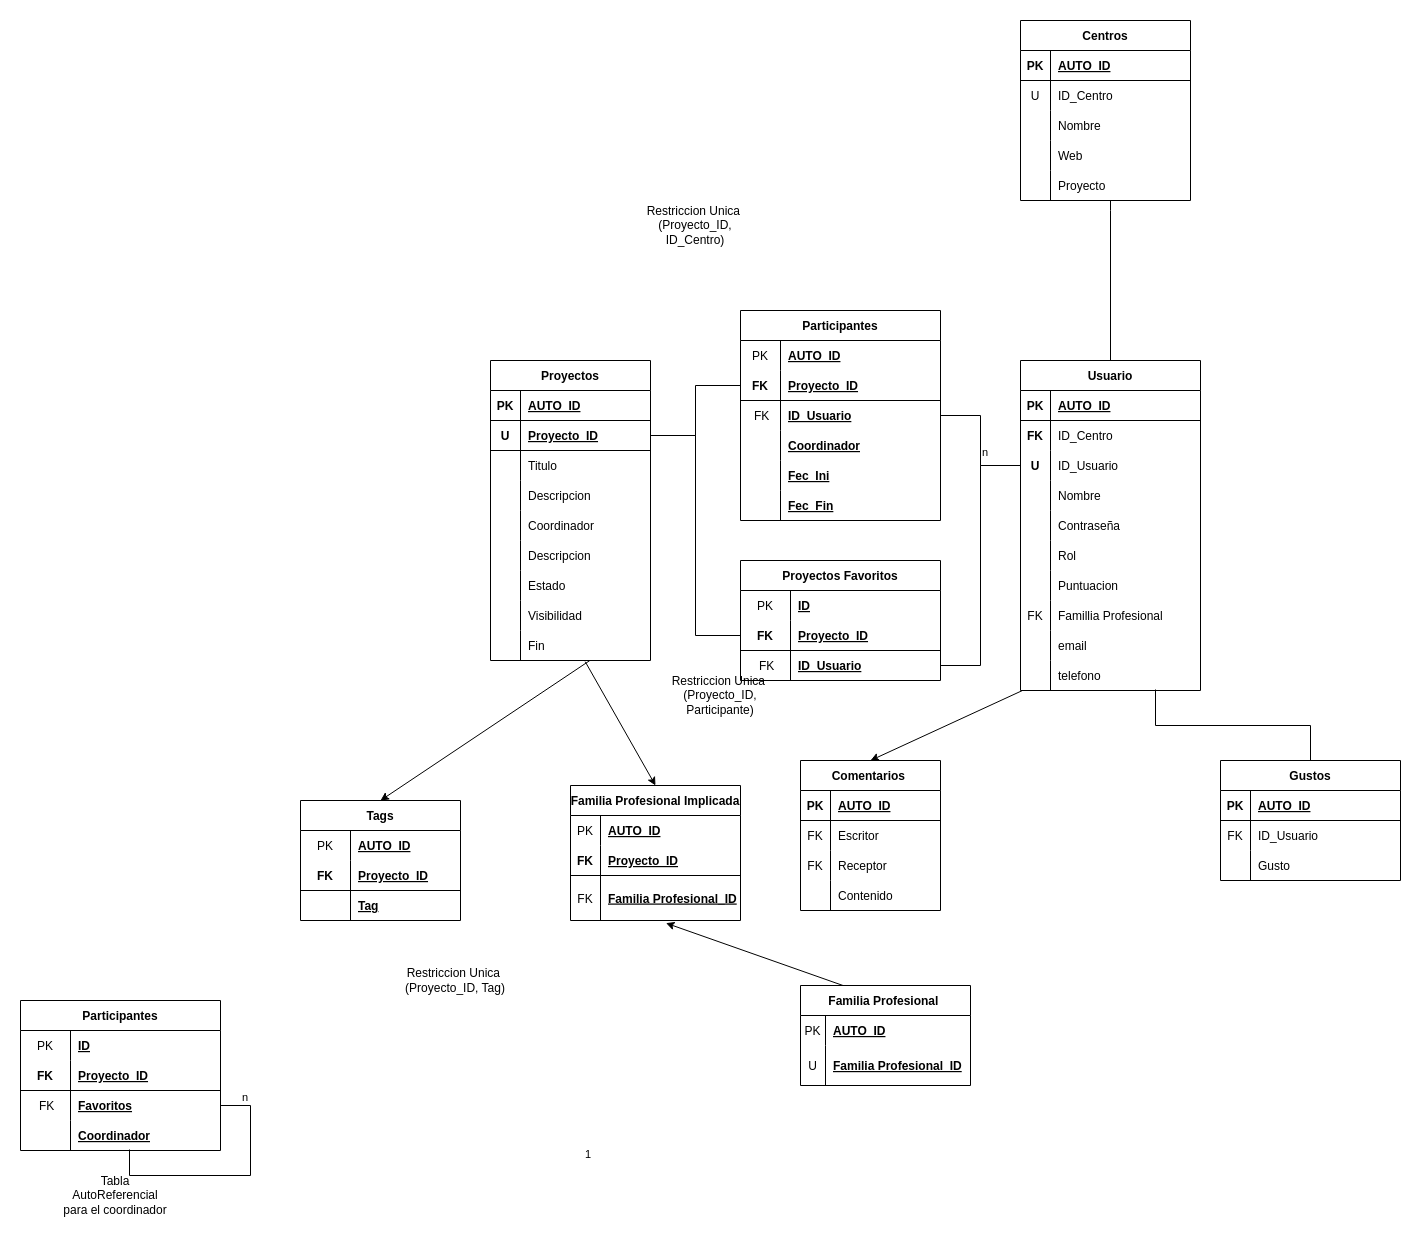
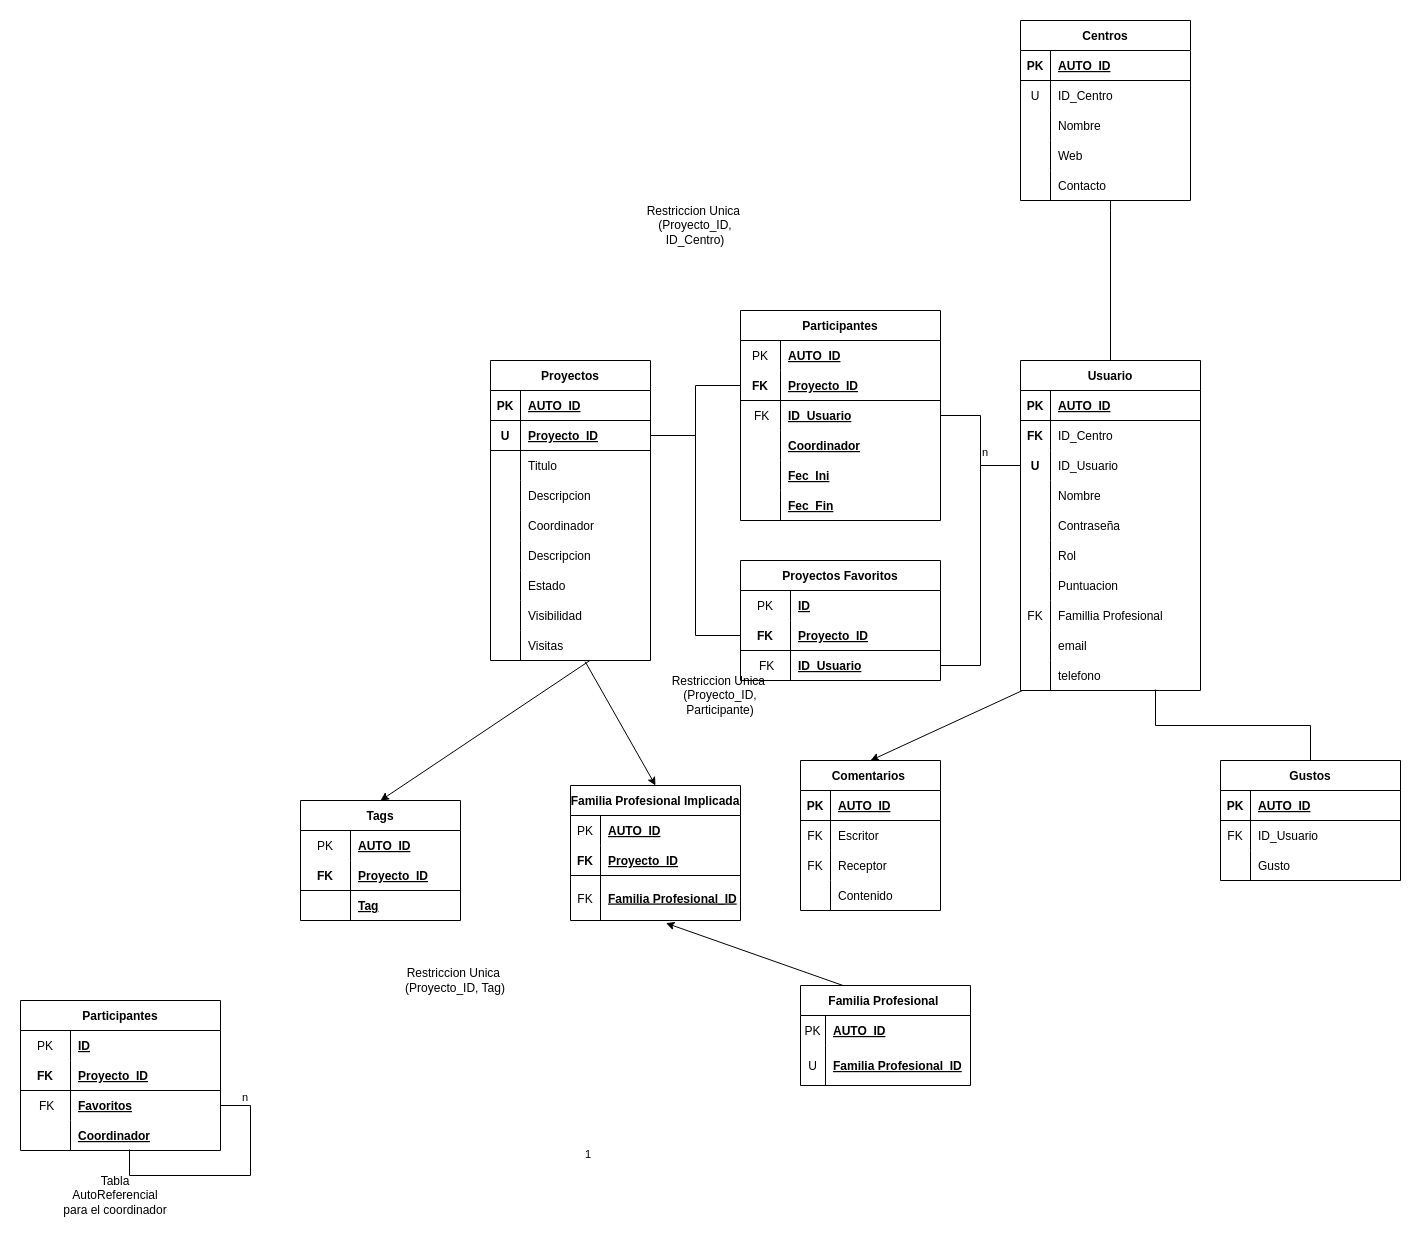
node "Proyecto": label "Proyecto" -> "Contacto"
node "Fin": label "Fin" -> "Visitas"
